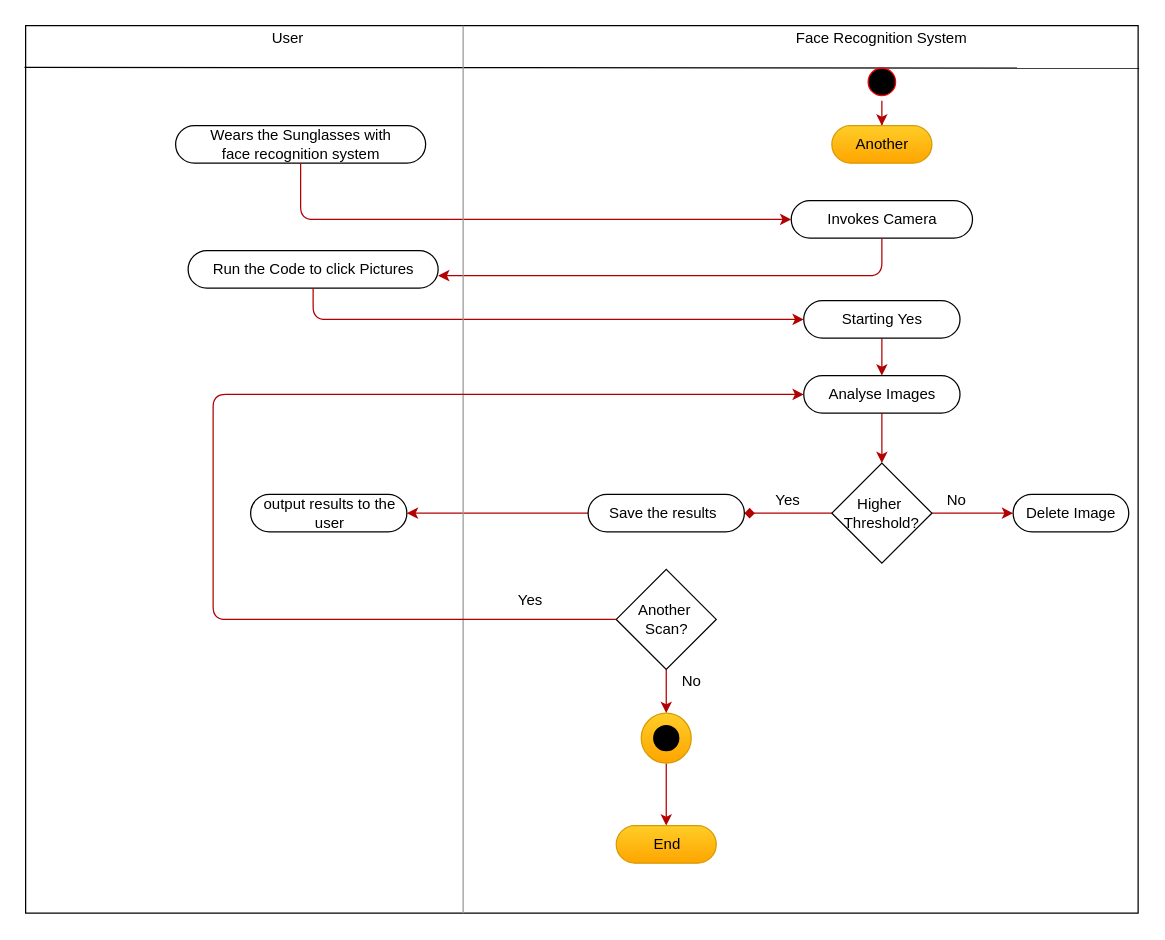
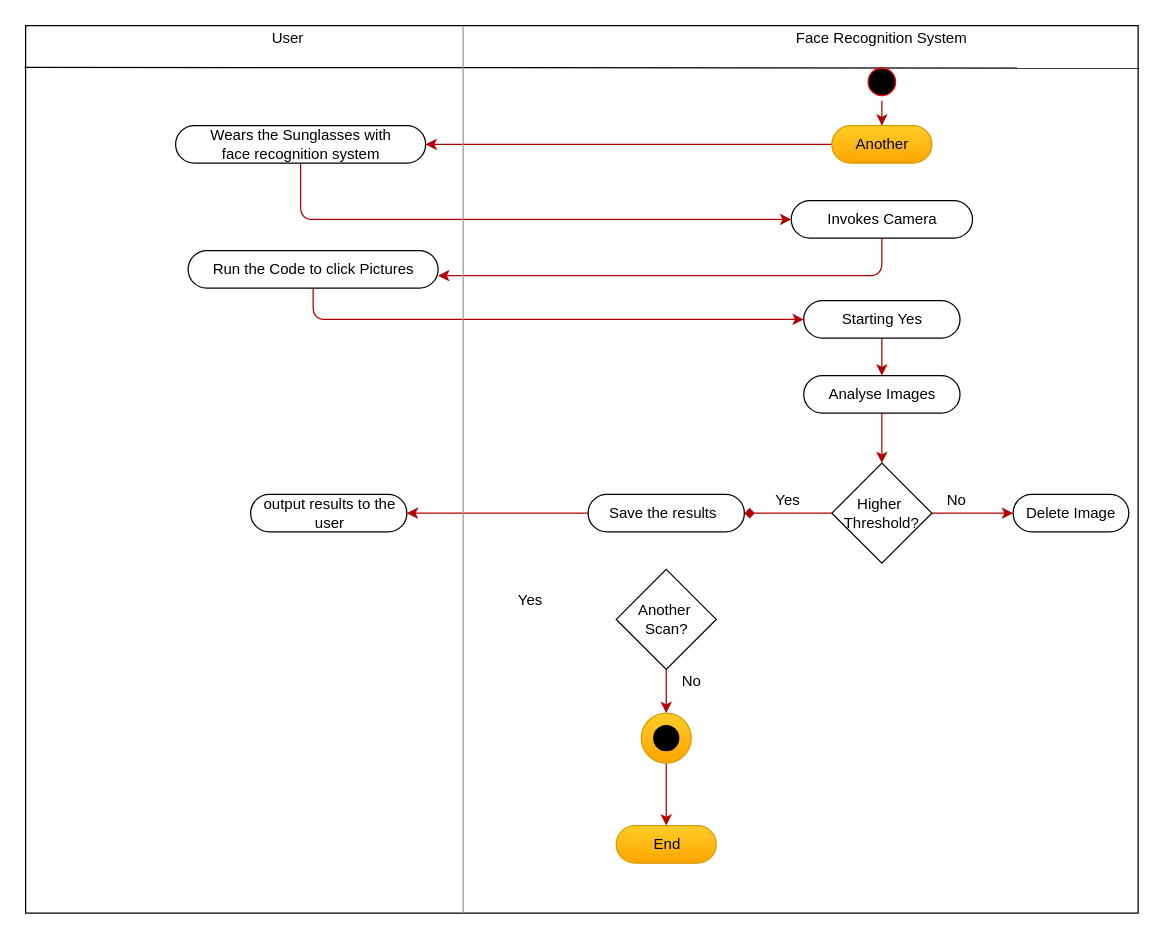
edge "Another" -> "Wears the Sunglasses with face recognition system": added
edge "Another Scan?" -> "Analyse Images": removed
